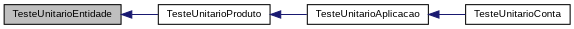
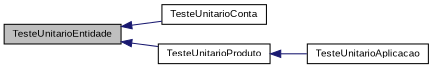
edge "TesteUnitarioConta" -> "TesteUnitarioAplicacao": now "TesteUnitarioConta" -> "TesteUnitarioEntidade"
